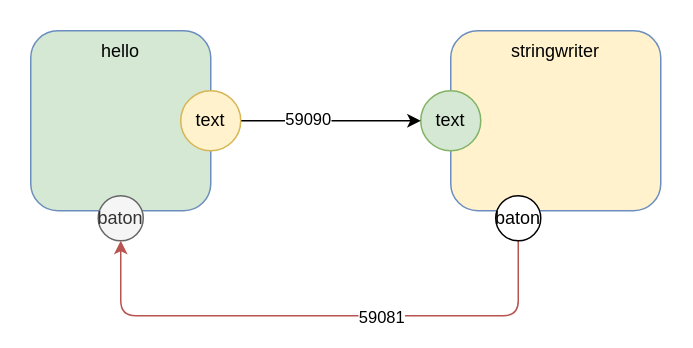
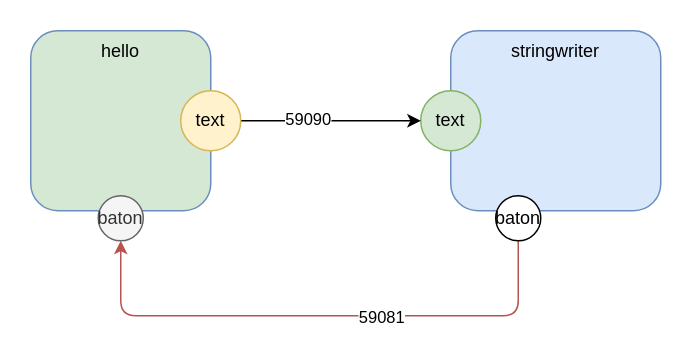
node "stringwriter": fillcolor #fff2cc -> #dae8fc
